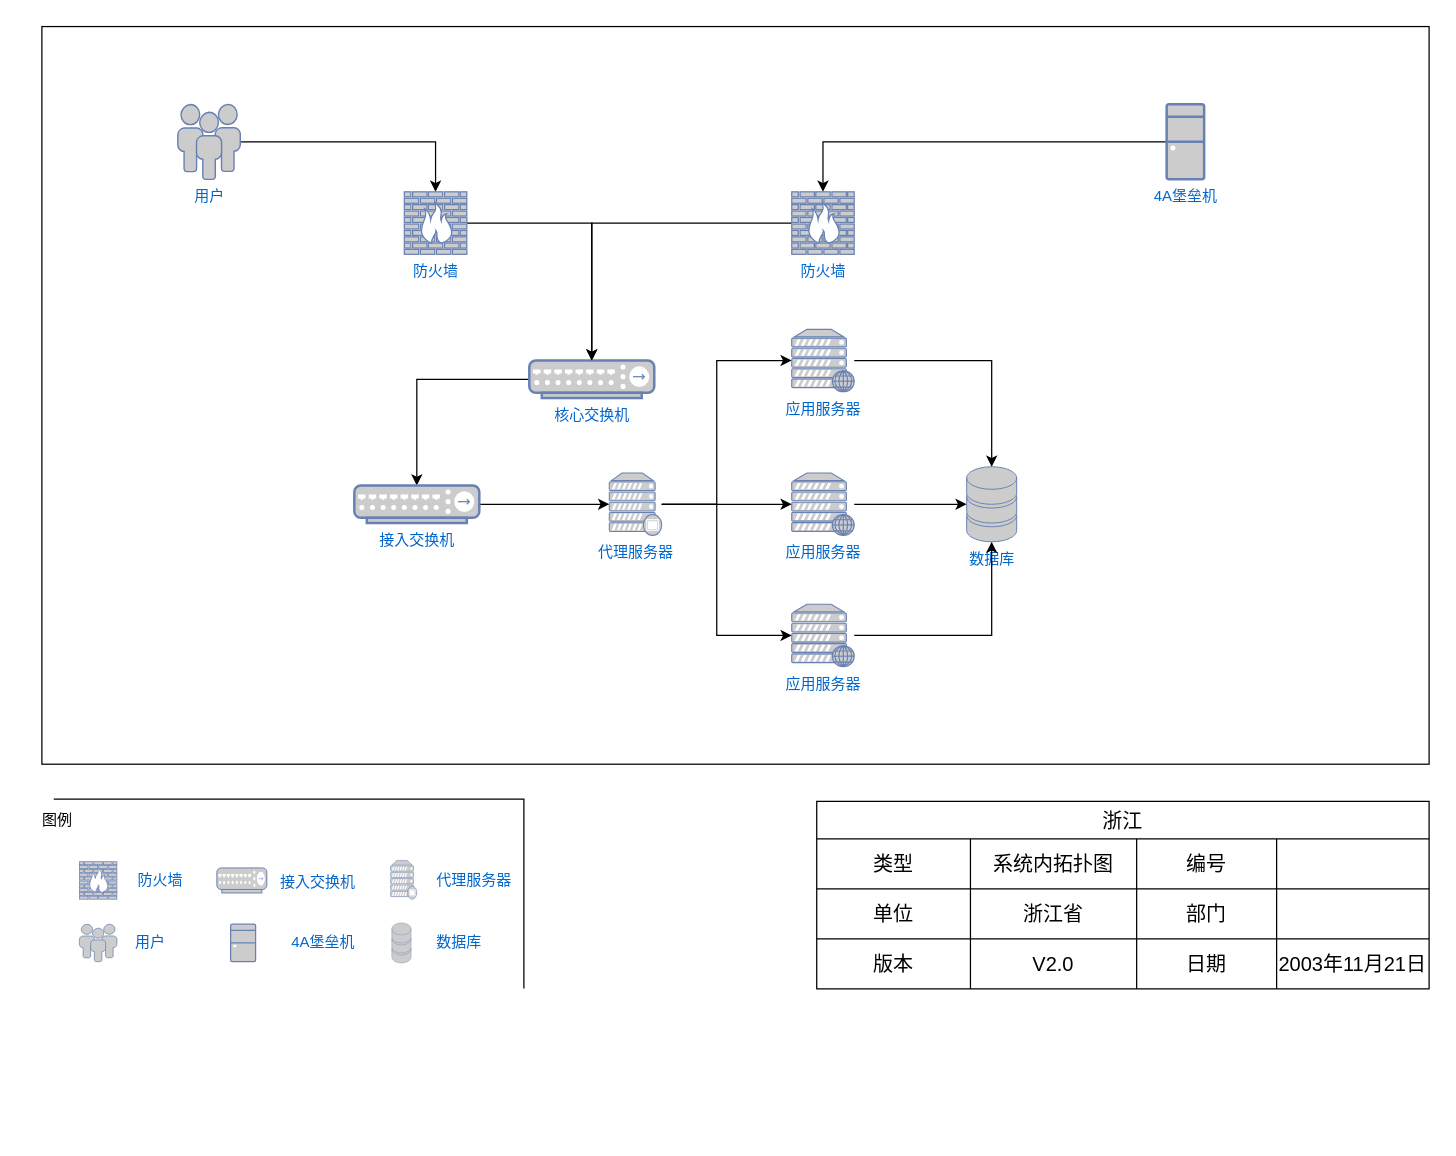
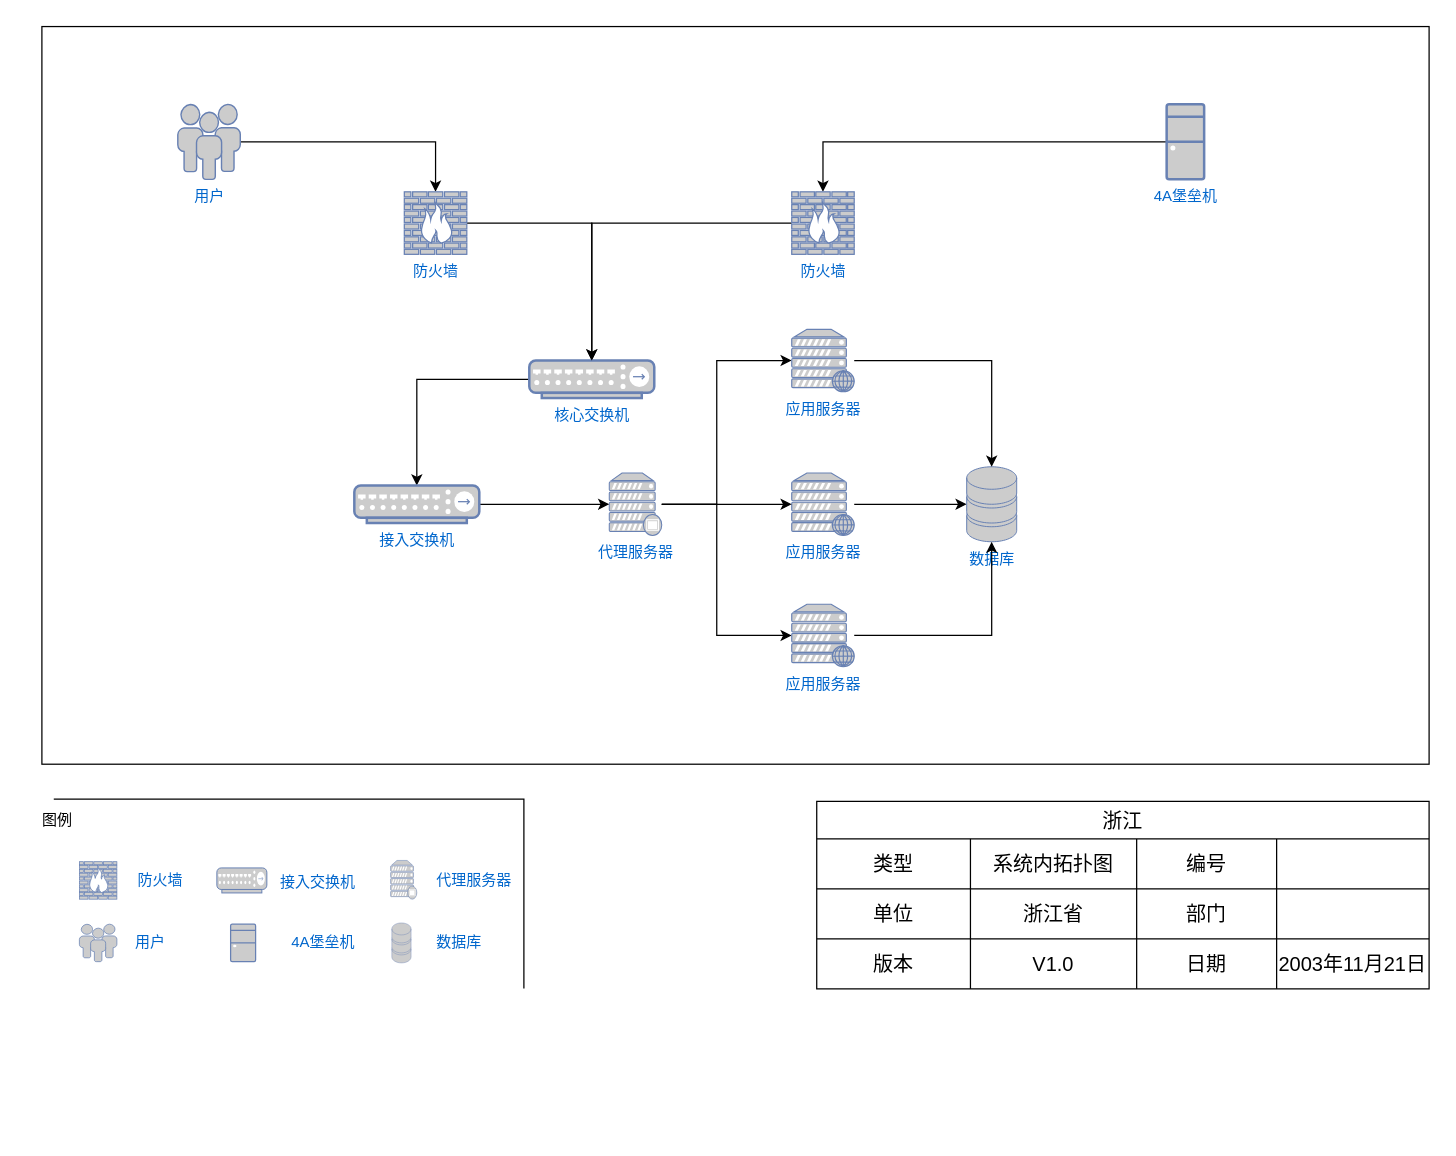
node "V2.0": label "V2.0" -> "V1.0"
